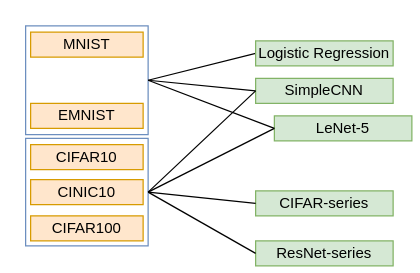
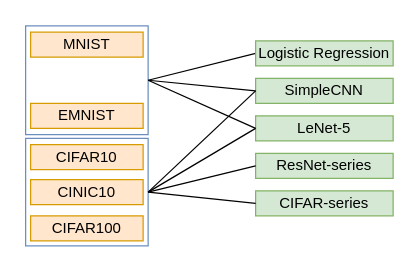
node "LeNet-5": moved (343, 128) -> (324, 128)
node "ResNet-series": moved (324, 253) -> (324, 166)
